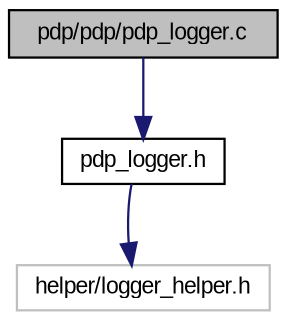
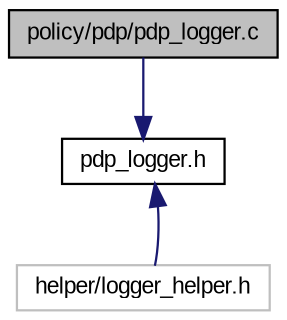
node "pdp/pdp/pdp_logger.c": label "pdp/pdp/pdp_logger.c" -> "policy/pdp/pdp_logger.c"
edge "pdp_logger.h" -> "helper/logger_helper.h": reversed
